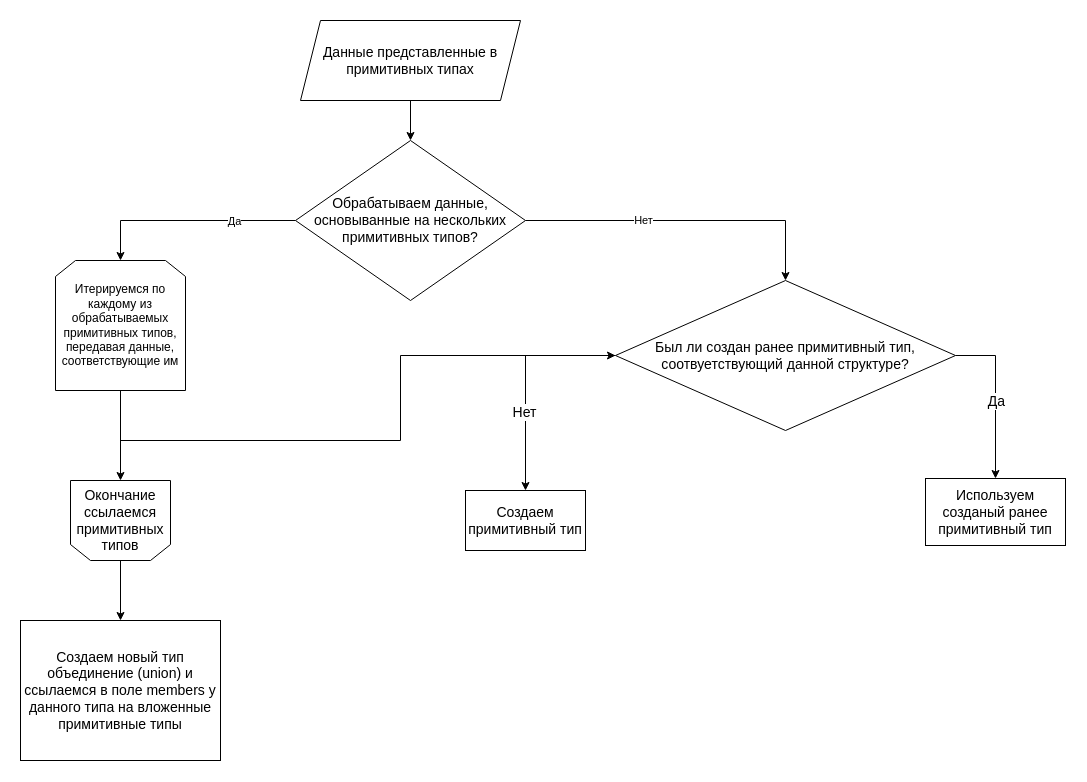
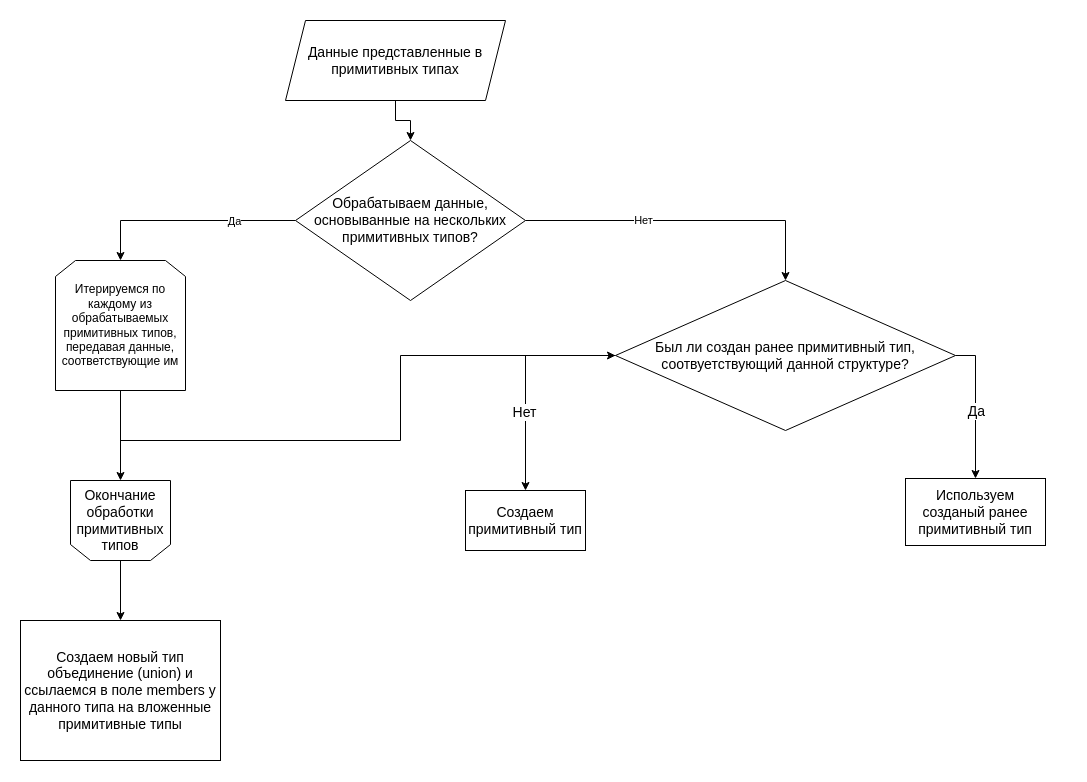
node "Данные представленные в примитивных типах": moved (411, 61) -> (396, 61)
node "Используем созданый ранее примитивный тип": moved (996, 512) -> (976, 512)
node "Окончание ссылаемся примитивных типов": label "Окончание ссылаемся примитивных типов" -> "Окончание обработки примитивных типов"
